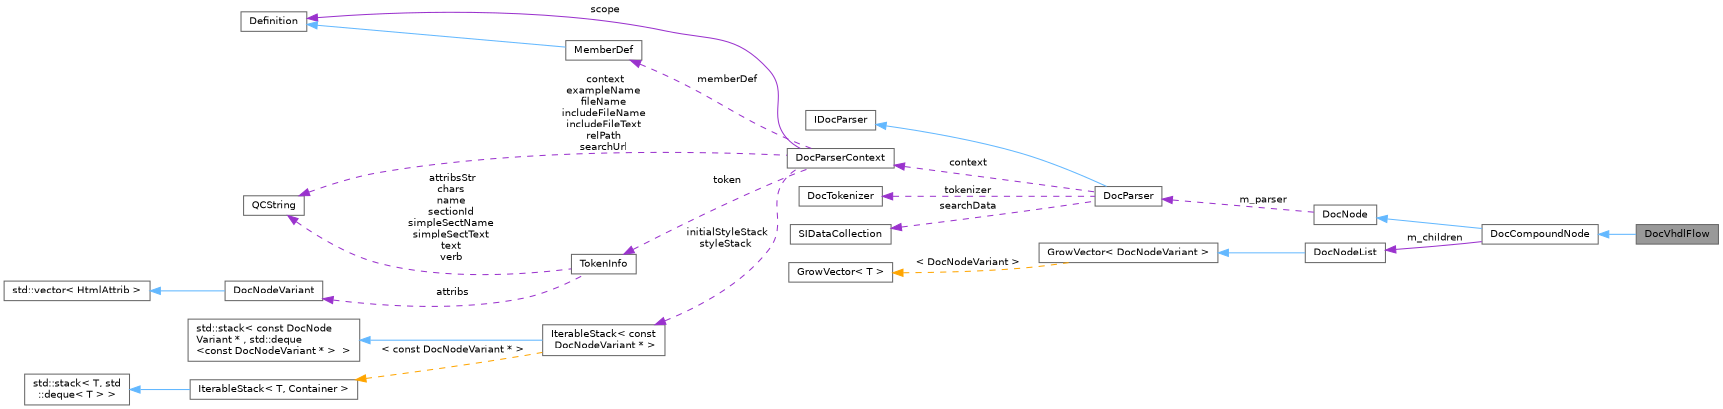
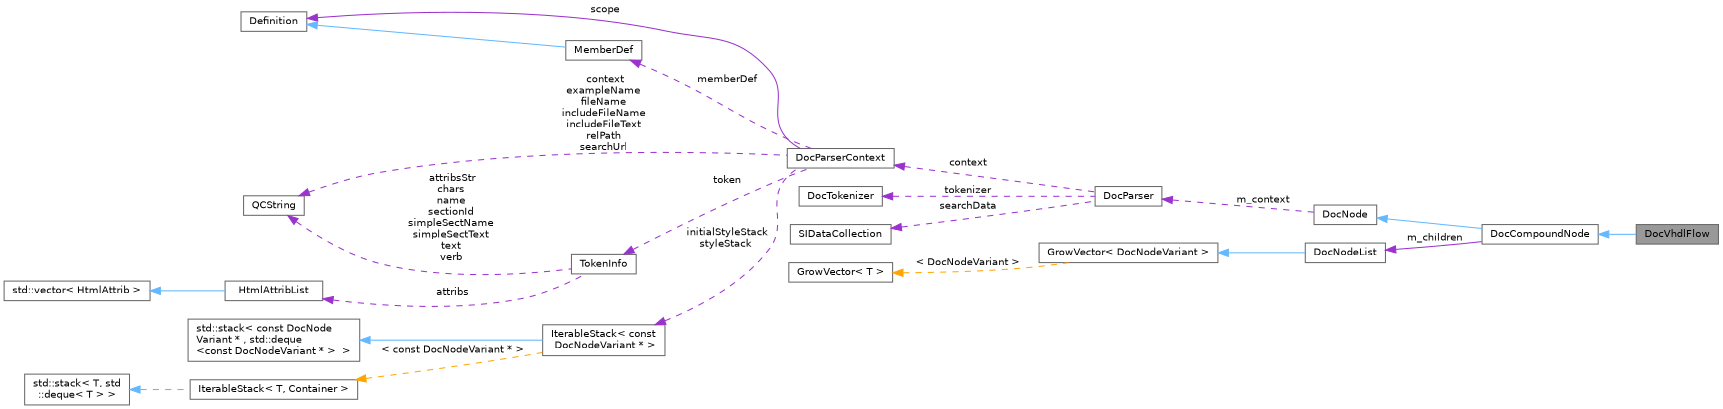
node "IDocParser": removed
edge "DocNode" -> "DocParser": label " m_parser" -> " m_context"
node "DocNodeVariant": label "DocNodeVariant" -> "HtmlAttribList"
edge "IterableStack< T, Container >" -> "std::stack< T, std ::deque< T > >": style solid -> dashed
